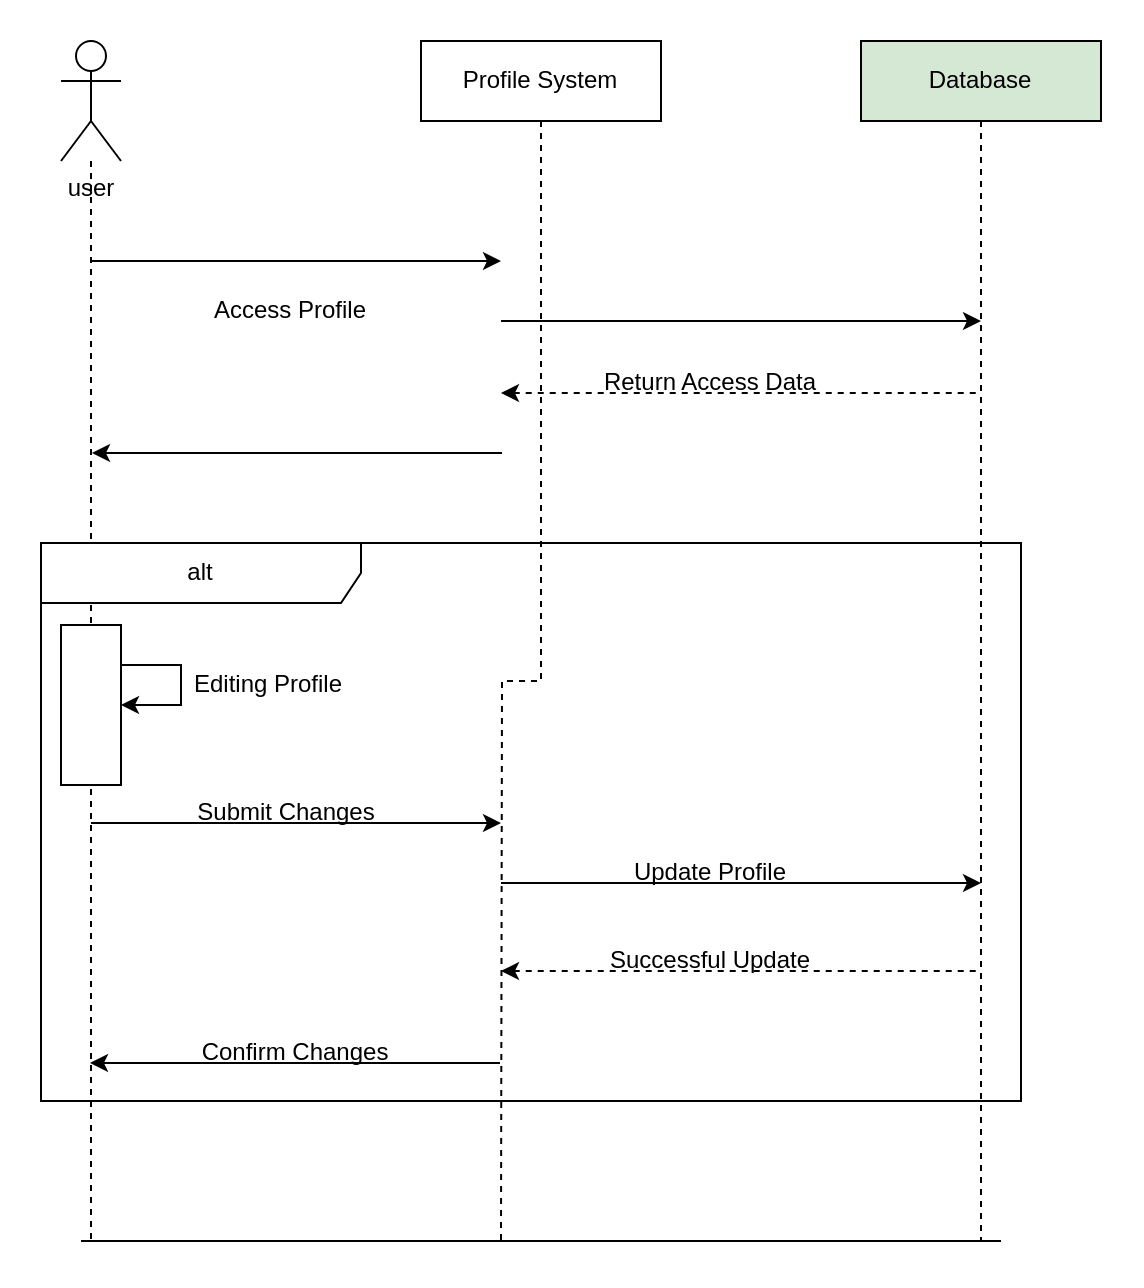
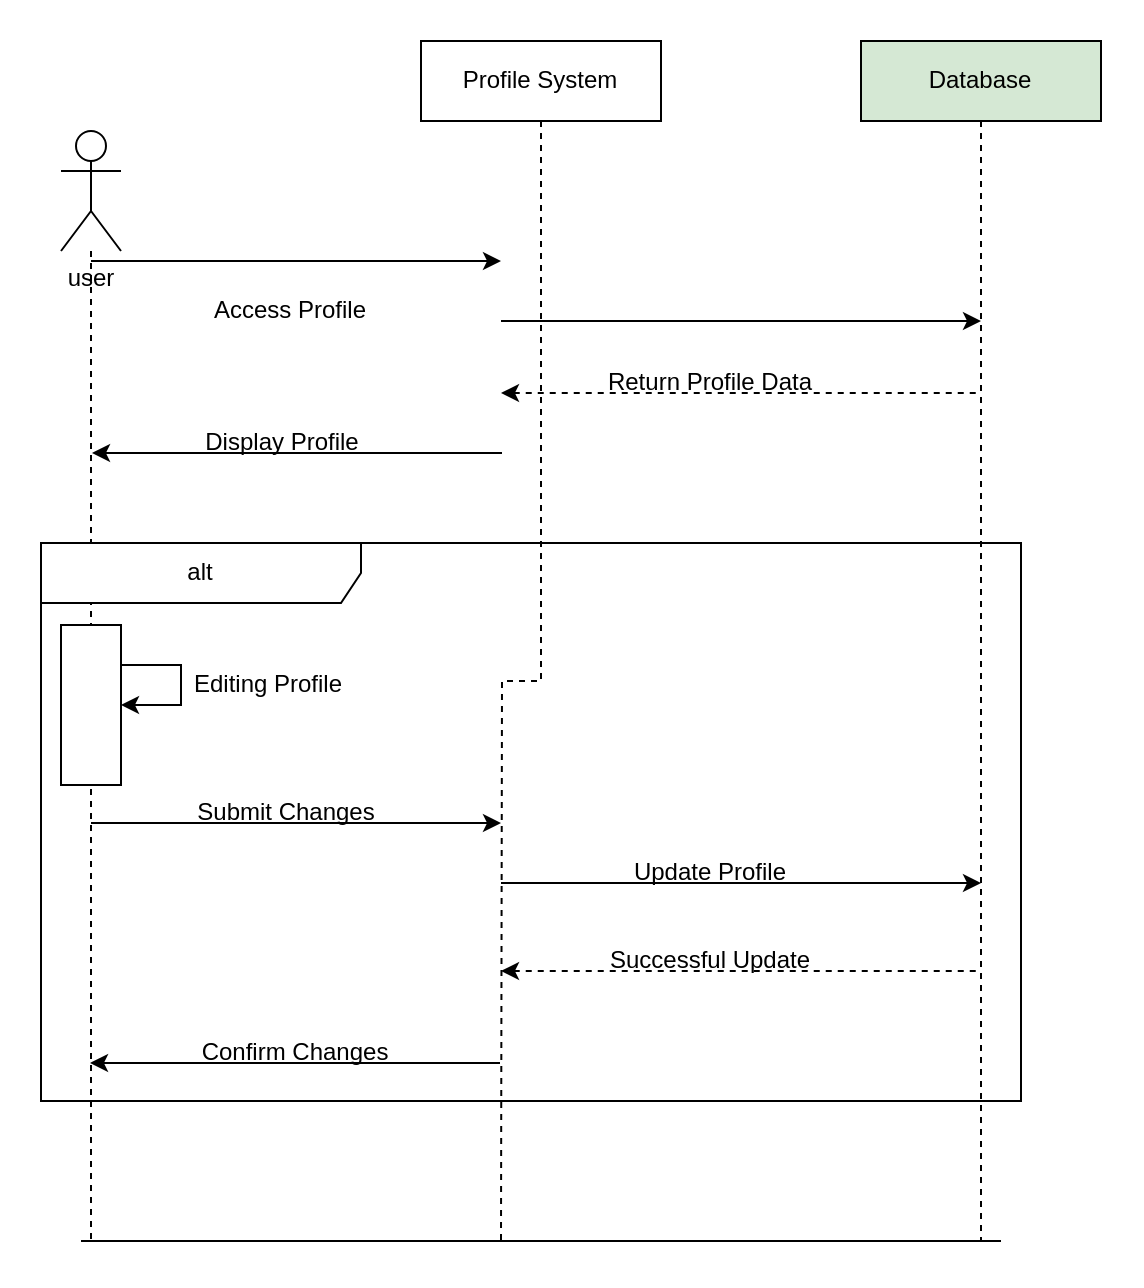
node "user": moved (91, 101) -> (91, 191)
node "Return Access Data": label "Return Access Data" -> "Return Profile Data"
node "Display Profile": added
